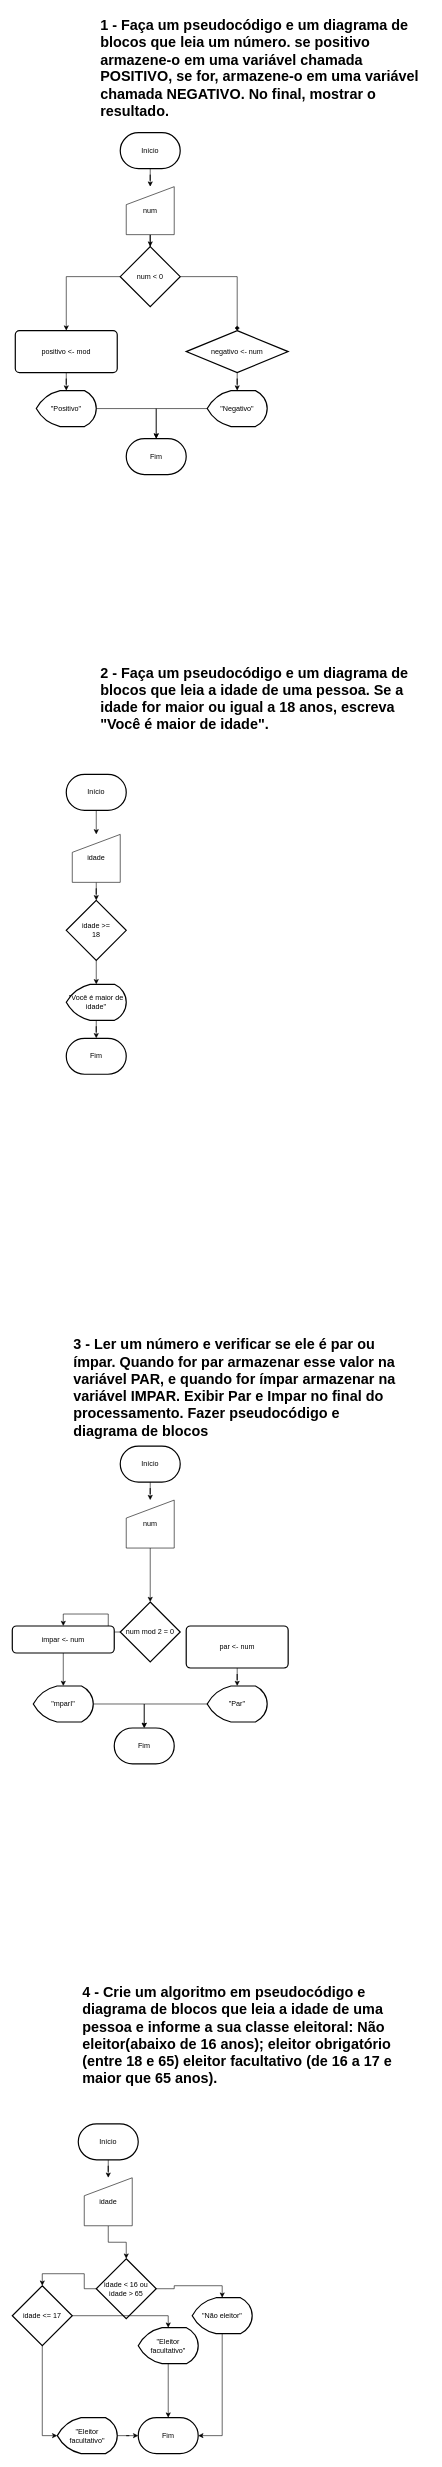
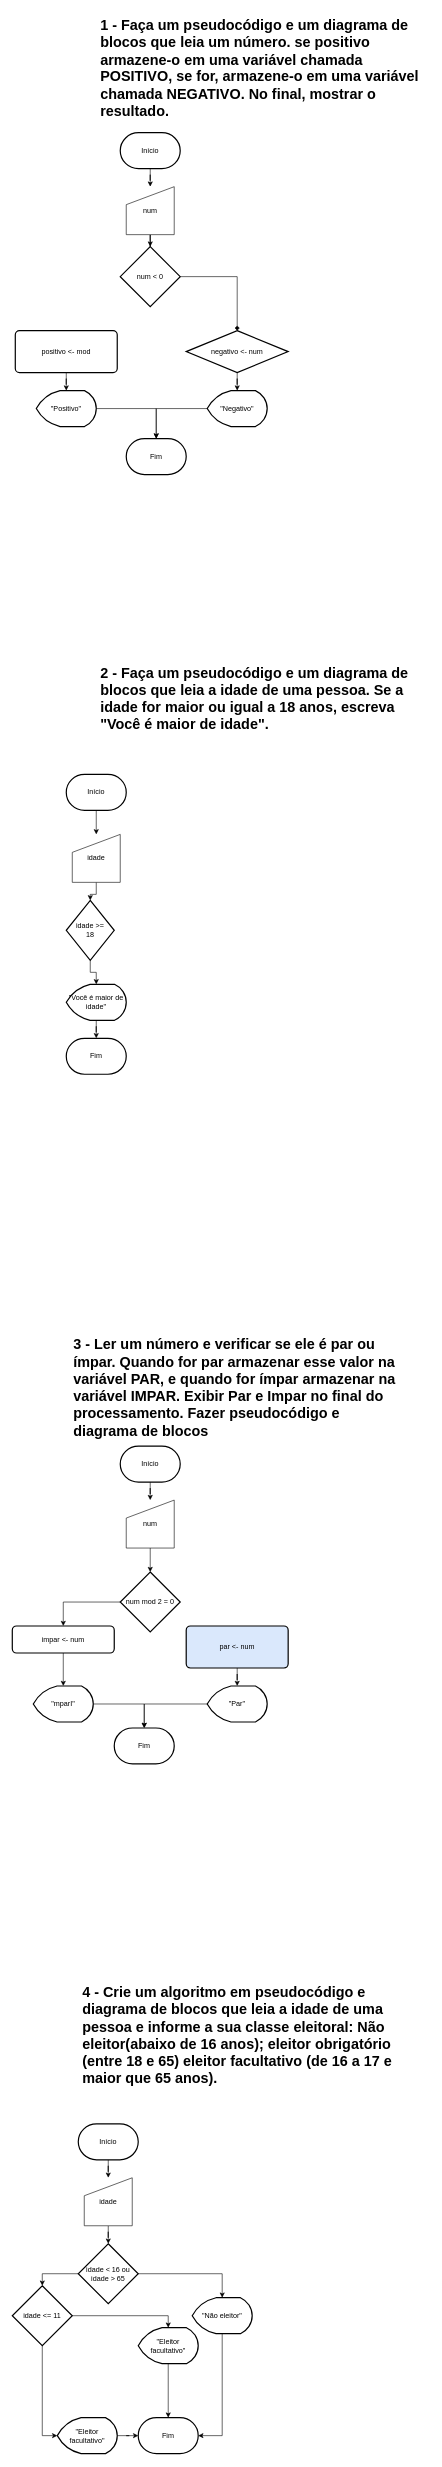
edge "num < 0" -> "positivo <- mod": removed
node "idade >= 18": size 60x60 -> 48x60
node "num mod 2 = 0": moved (150, 1632) -> (150, 1602)
node "par <- num": fillcolor #ffffff -> #dae8fc
node "idade < 16 ou idade > 65": moved (126, 2289) -> (108, 2274)
node "idade <= 17": label "idade <= 17" -> "idade <= 11"
